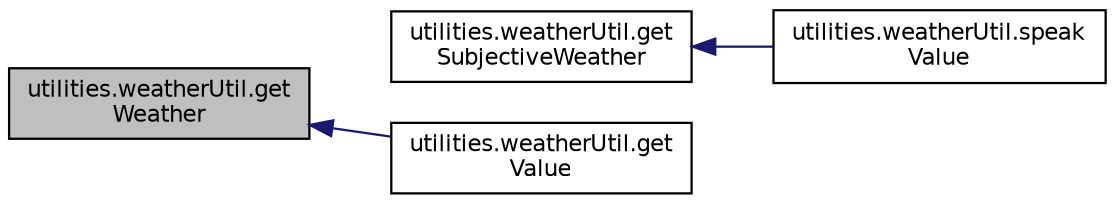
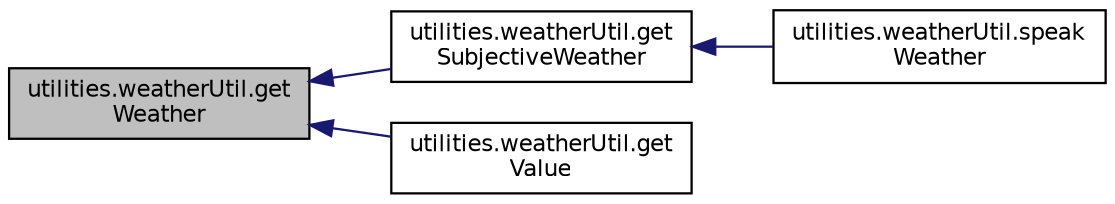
node "utilities.weatherUtil.speak Value": label "utilities.weatherUtil.speak Value" -> "utilities.weatherUtil.speak Weather"
edge "utilities.weatherUtil.get SubjectiveWeather" -> "utilities.weatherUtil.get Weather": added
